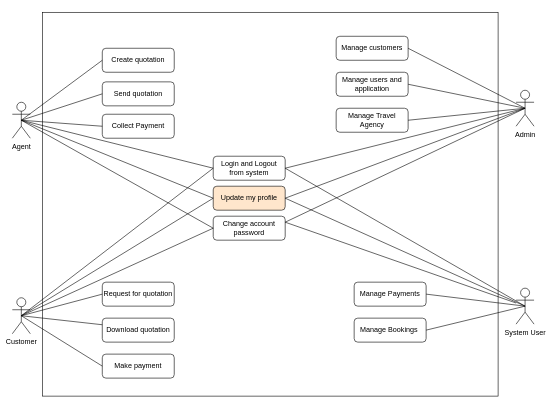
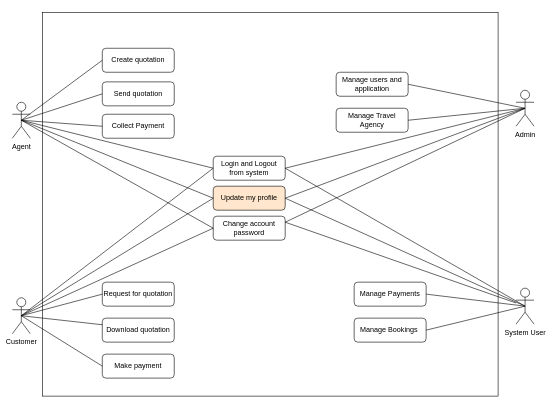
node "Manage customers": removed
edge "Manage customers" -- "Admin": removed
